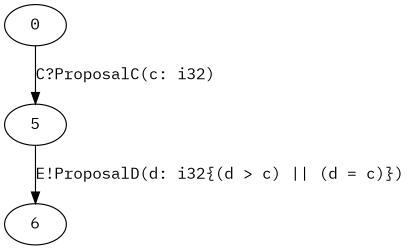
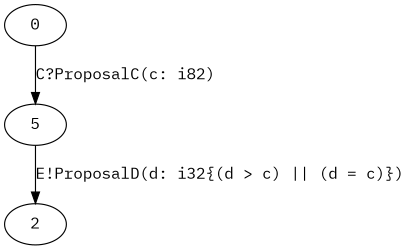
edge "0" -> "5": label "C?ProposalC(c: i32)" -> "C?ProposalC(c: i82)"
node "6": label "6" -> "2"
